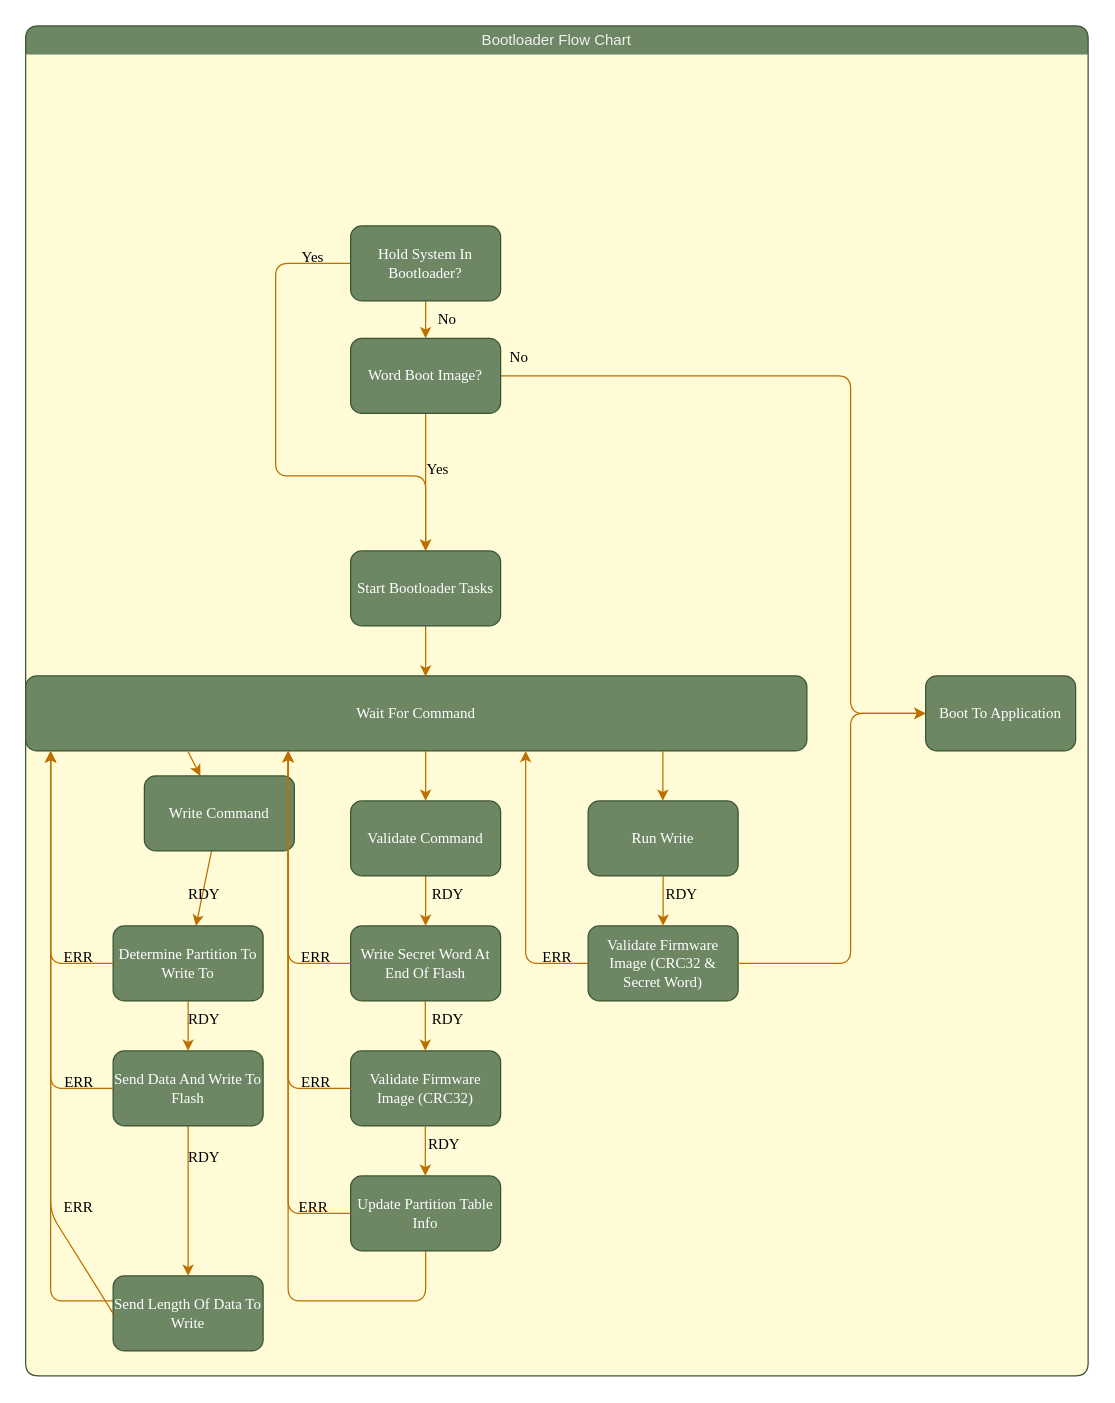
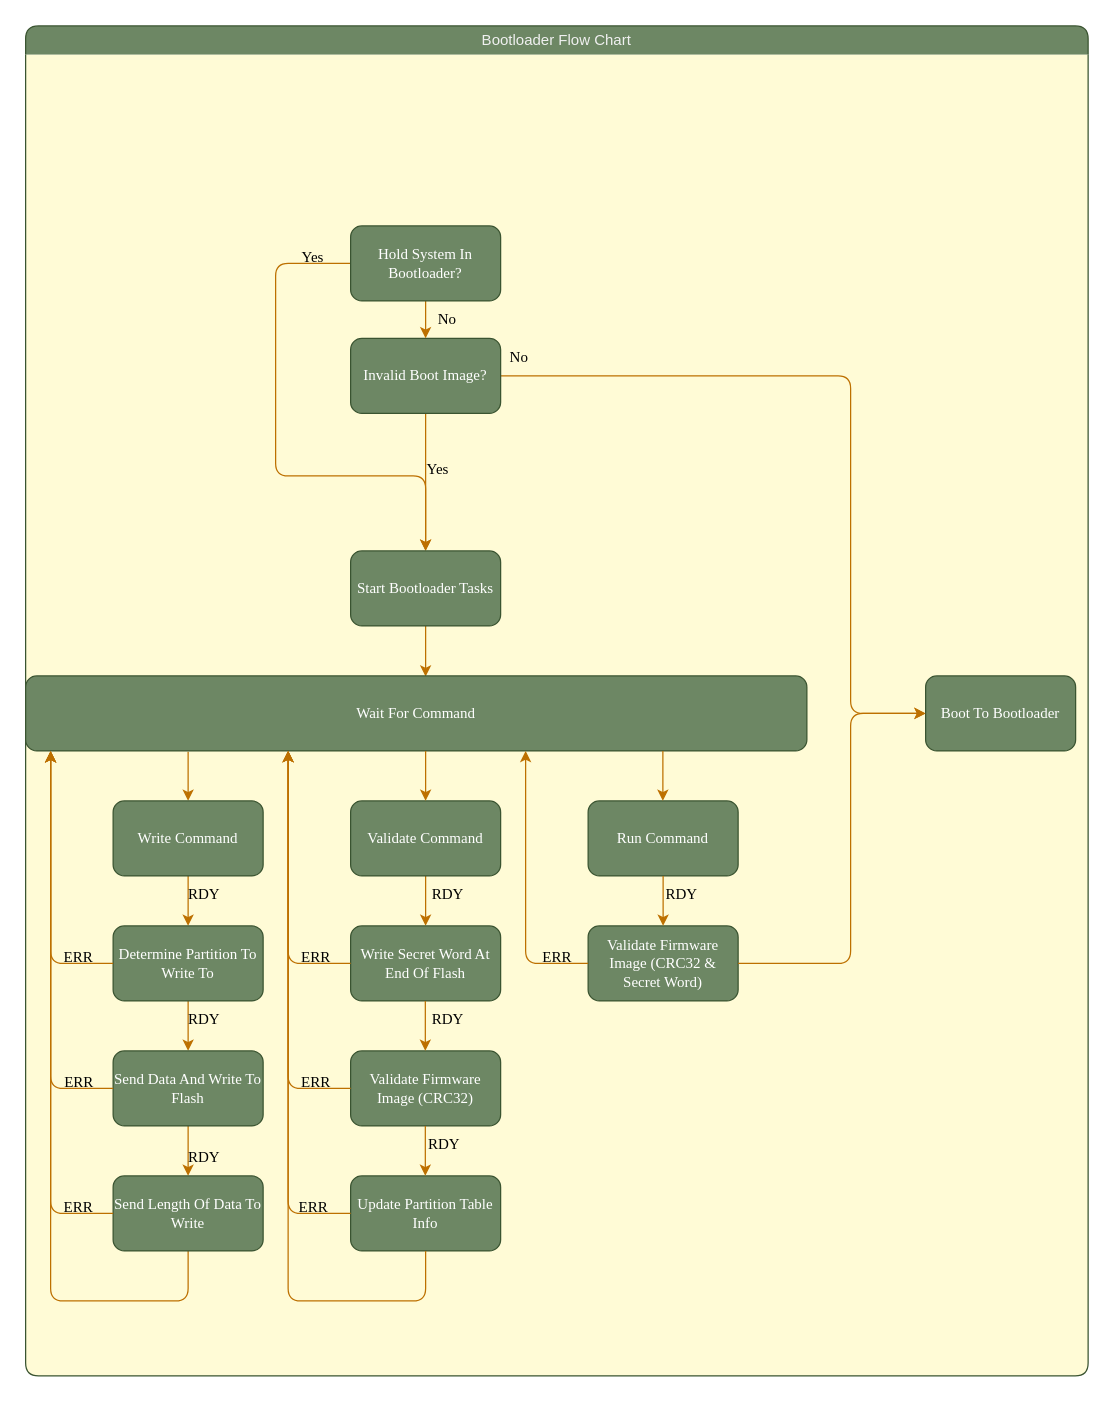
node "Word Boot Image?": label "Word Boot Image?" -> "Invalid Boot Image?"
node "Boot To Application": label "Boot To Application" -> "Boot To Bootloader"
node "Write Command": moved (219, 813) -> (188, 838)
node "Run Write": label "Run Write" -> "Run Command"
node "Send Length Of Data To Write": moved (188, 1313) -> (188, 1213)
